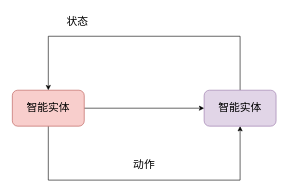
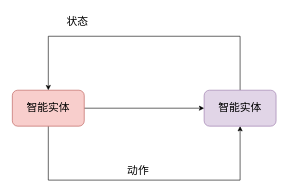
node "动作": moved (144, 165) -> (138, 171)
